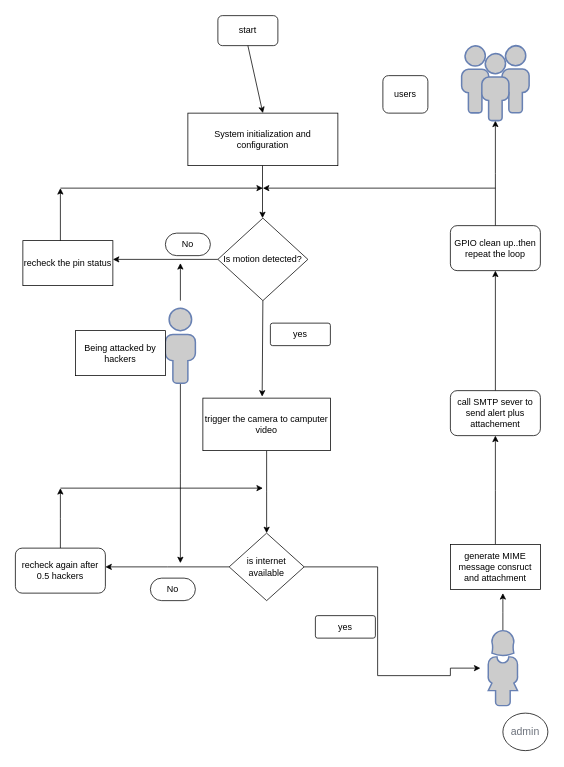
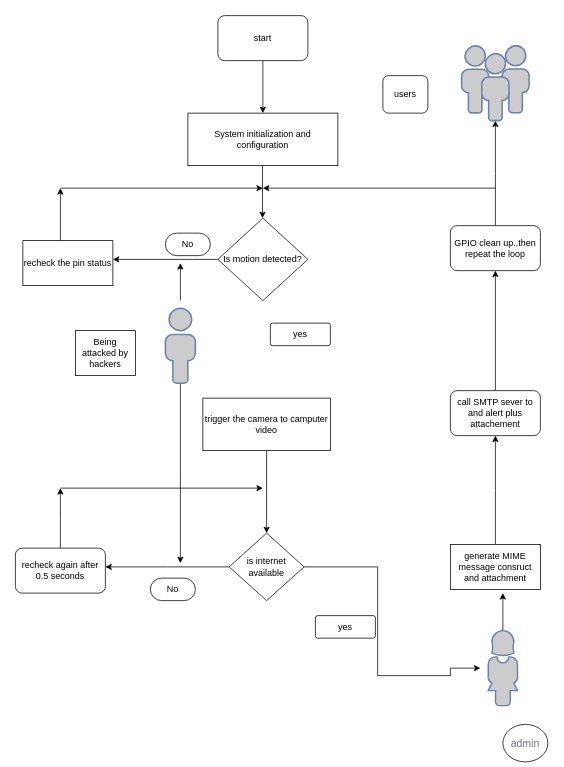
node "start": size 60x30 -> 90x45
edge "Is motion detected?" -> "trigger the camera to camputer video": removed
node "Being attacked by hackers": size 90x45 -> 60x45
node "call SMTP sever to send alert plus attachement": label "call SMTP sever to send alert plus attachement" -> "call SMTP sever to and alert plus attachement"
node "recheck again after 0.5 hackers": label "recheck again after 0.5 hackers" -> "recheck again after 0.5 seconds"
node "admin": moved (525, 732) -> (525, 743)
